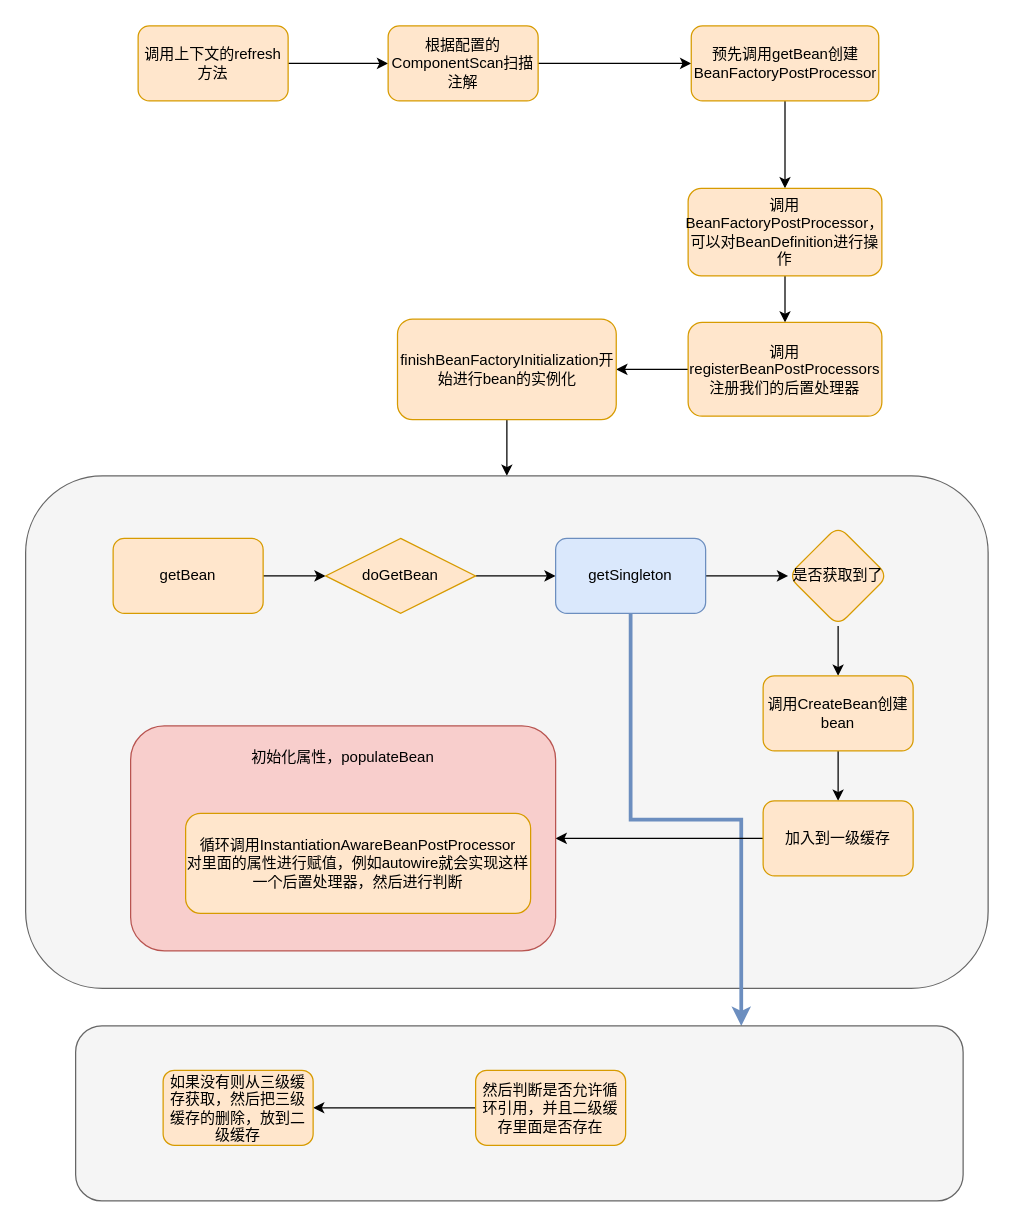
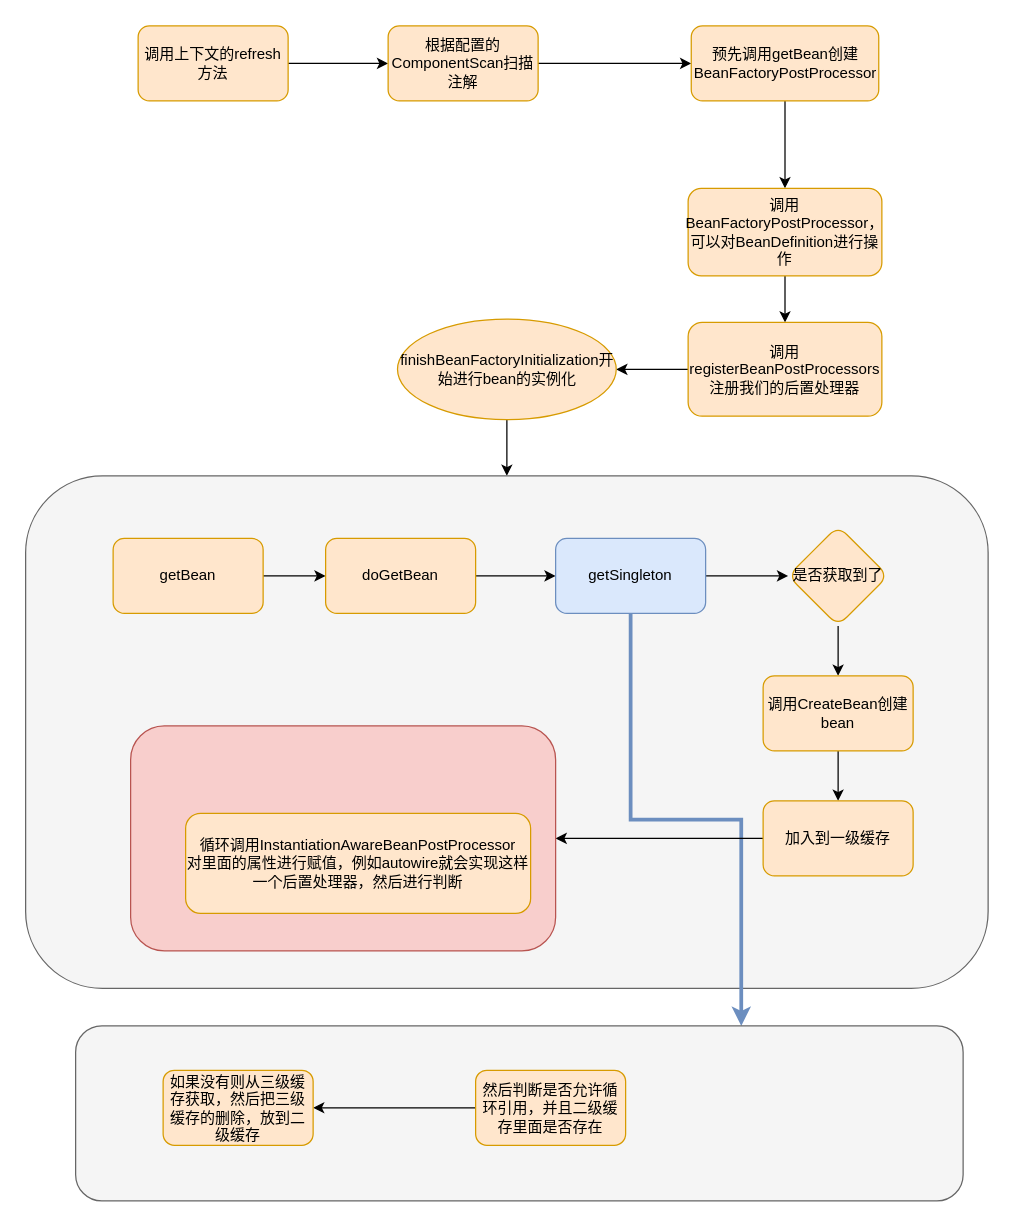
node "finishBeanFactoryInitialization开始进行bean的实例化": shape rounded rectangle -> ellipse
node "doGetBean": shape diamond -> rounded rectangle
node "初始化属性，populateBean": removed
